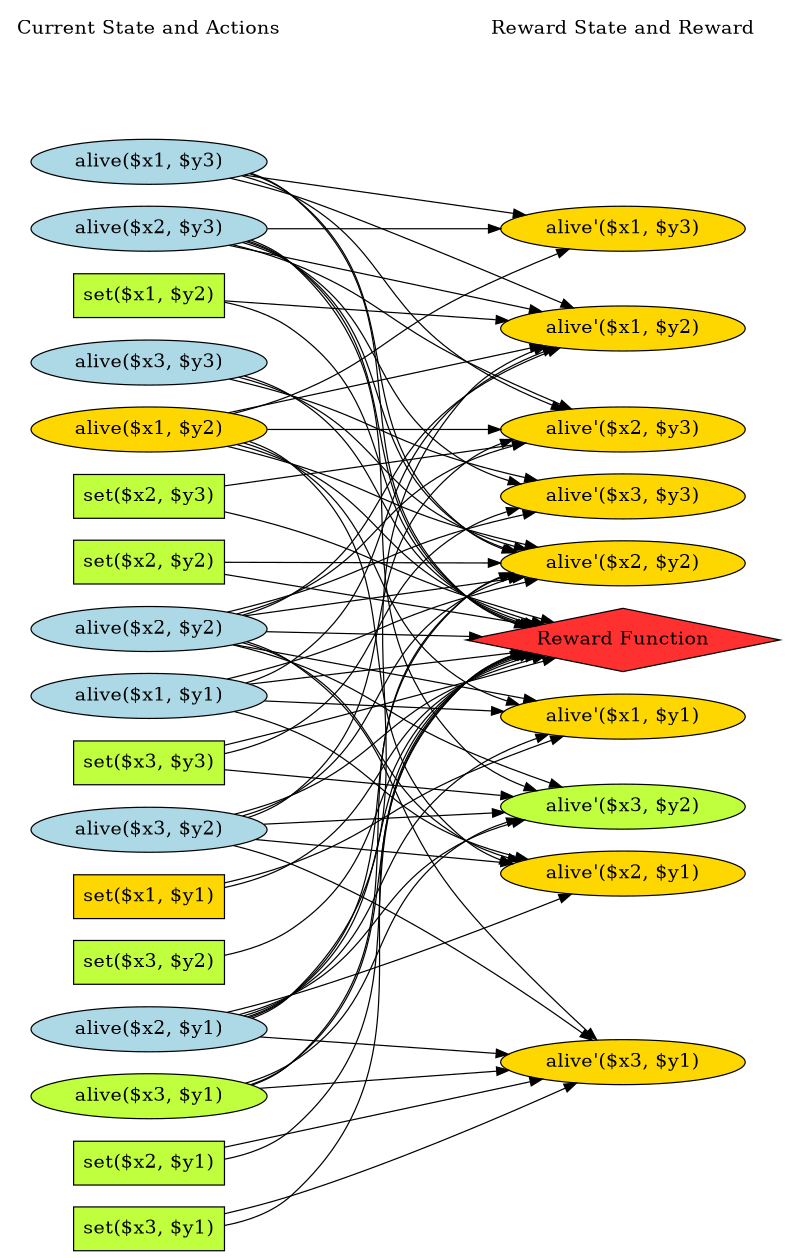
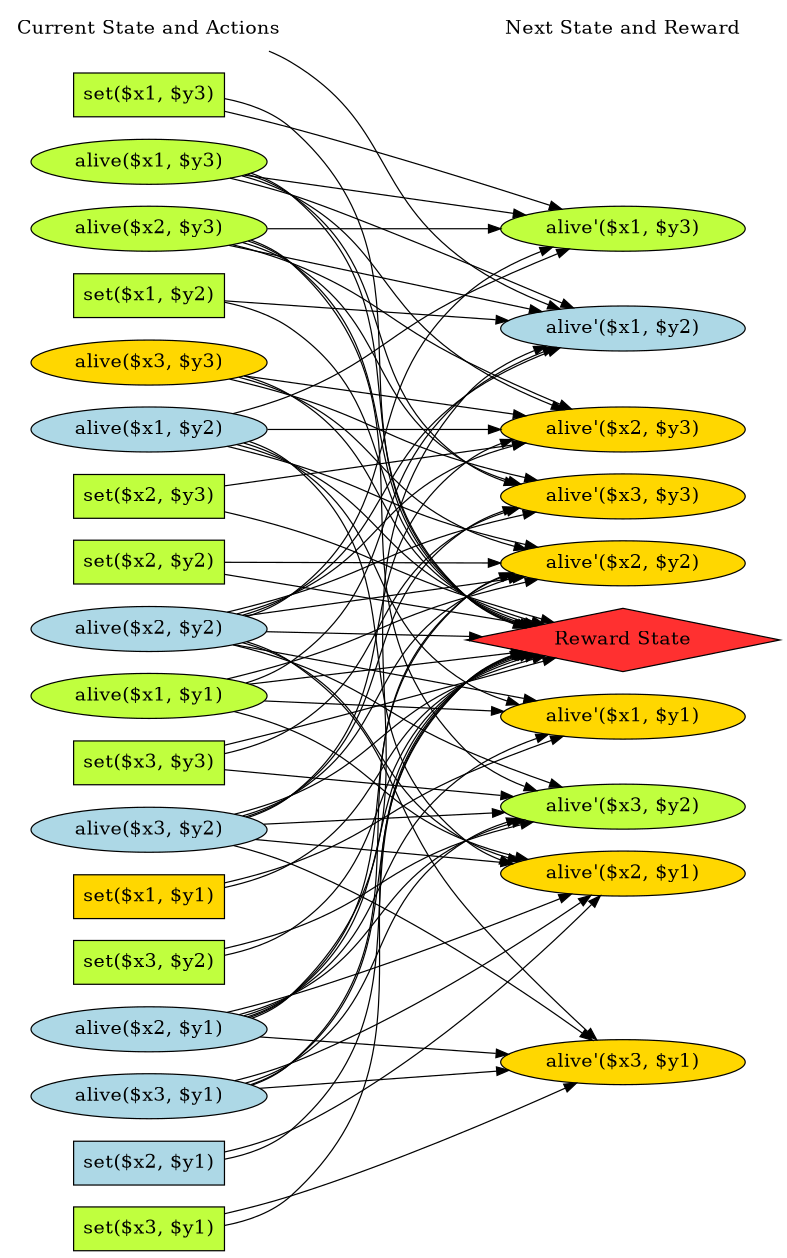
node "Reward State and Reward": label "Reward State and Reward" -> "Next State and Reward"
node "set($x1, $y3)": added
node "alive($x1, $y3)": fillcolor lightblue -> olivedrab1
node "alive($x2, $y3)": fillcolor lightblue -> olivedrab1
node "alive'($x1, $y3)": fillcolor gold1 -> olivedrab1
node "alive'($x1, $y2)": fillcolor gold1 -> lightblue
edge "alive($x1, $y3)" -> "alive'($x2, $y2)": now "alive($x1, $y3)" -> "alive'($x3, $y3)"
node "alive($x3, $y3)": fillcolor lightblue -> gold1
edge "alive($x1, $y2)" -> "alive'($x1, $y2)": now "Current State and Actions" -> "alive'($x1, $y2)"
edge "alive($x3, $y3)" -> "alive'($x2, $y3)": added
edge "alive($x2, $y3)" -> "alive'($x2, $y2)": removed
edge "alive($x2, $y2)" -> "alive'($x1, $y3)": added
node "alive($x1, $y2)": fillcolor gold1 -> lightblue
node "Reward Function": label "Reward Function" -> "Reward State"
edge "alive($x3, $y2)" -> "alive'($x3, $y3)": added
node "alive($x1, $y1)": fillcolor lightblue -> olivedrab1
edge "set($x3, $y2)" -> "alive'($x3, $y2)": added
edge "alive($x3, $y1)" -> "alive'($x2, $y1)": added
node "alive($x3, $y1)": fillcolor olivedrab1 -> lightblue
edge "set($x2, $y1)" -> "alive'($x3, $y1)": now "set($x2, $y1)" -> "alive'($x2, $y1)"
node "set($x2, $y1)": fillcolor olivedrab1 -> lightblue
